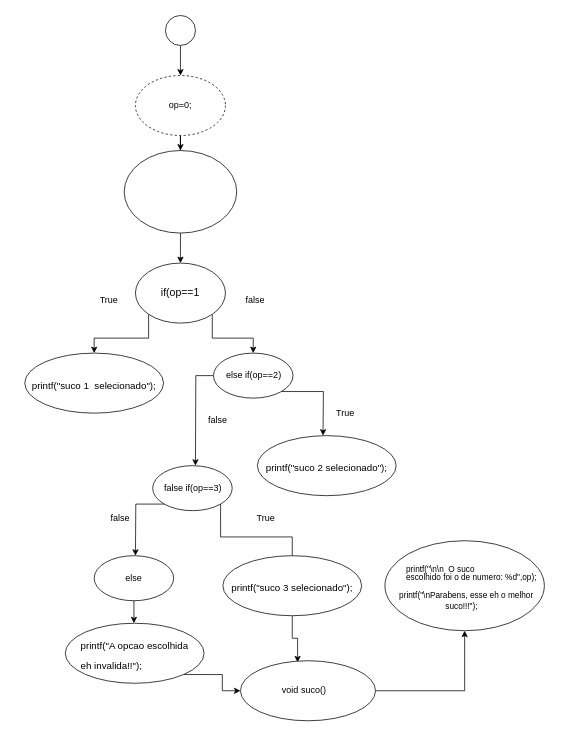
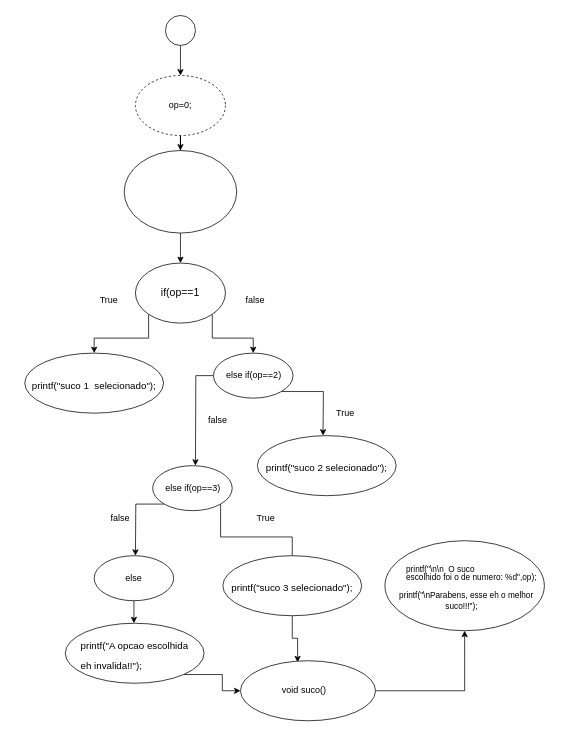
node "false if(op==3)": label "false if(op==3)" -> "else if(op==3)"
